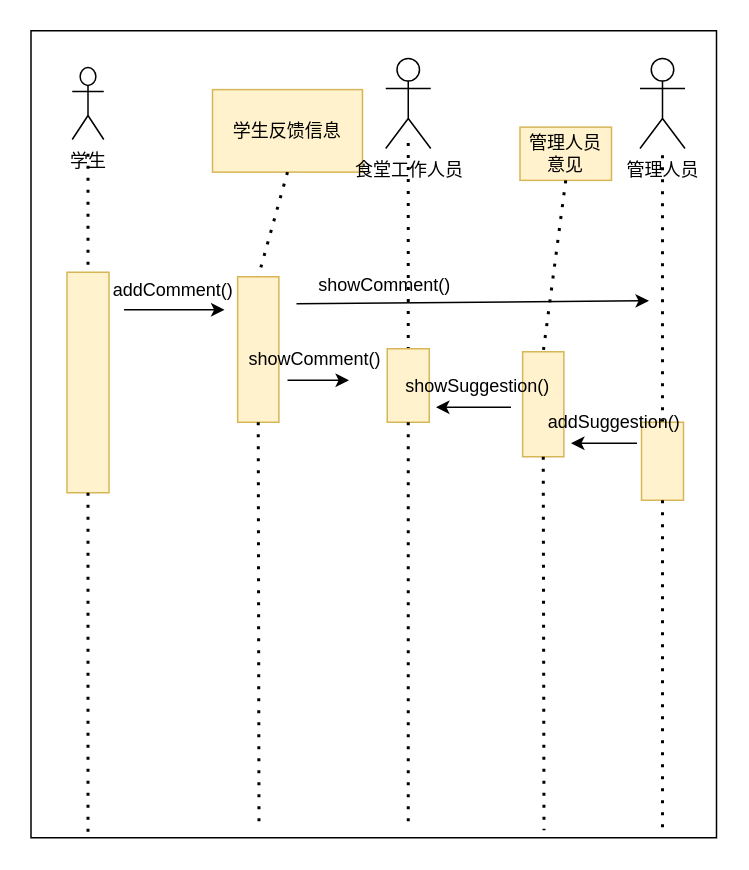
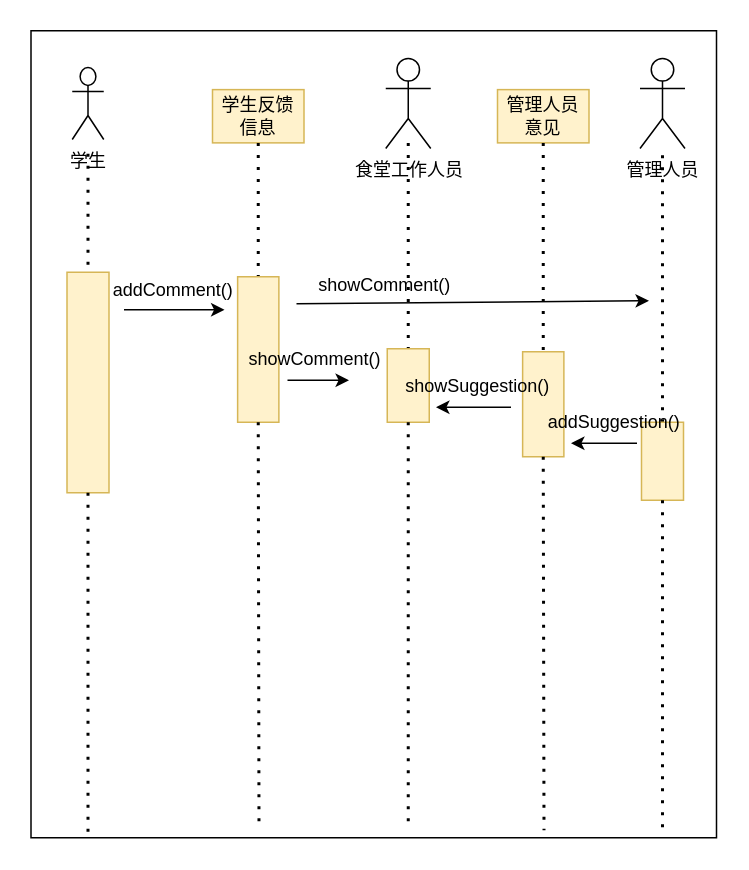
node "学生反馈信息": size 150x83 -> 92x53
node "管理人员意见": moved (566, 154) -> (543, 116)
